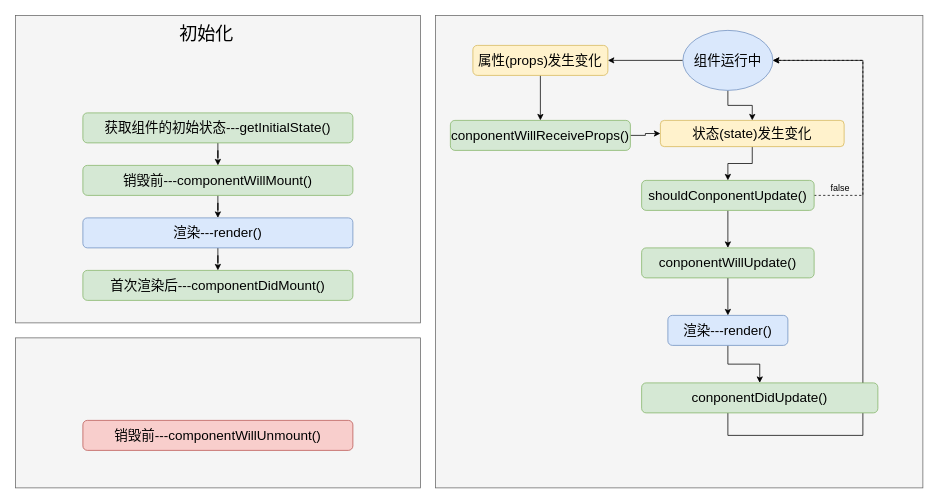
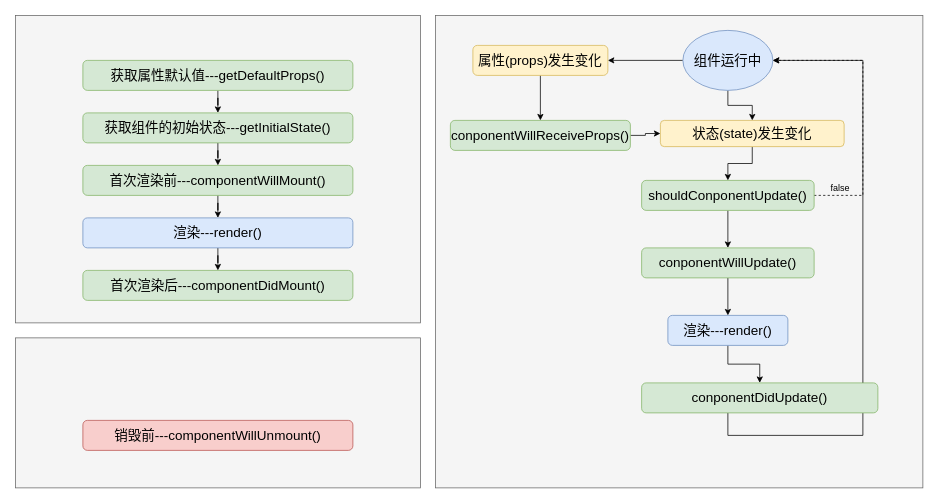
node "初始化": removed
node "获取属性默认值---getDefaultProps()": added
edge "获取属性默认值---getDefaultProps()" -> "获取组件的初始状态---getInitialState()": added
node "销毁前---componentWillMount()": label "销毁前---componentWillMount()" -> "首次渲染前---componentWillMount()"
